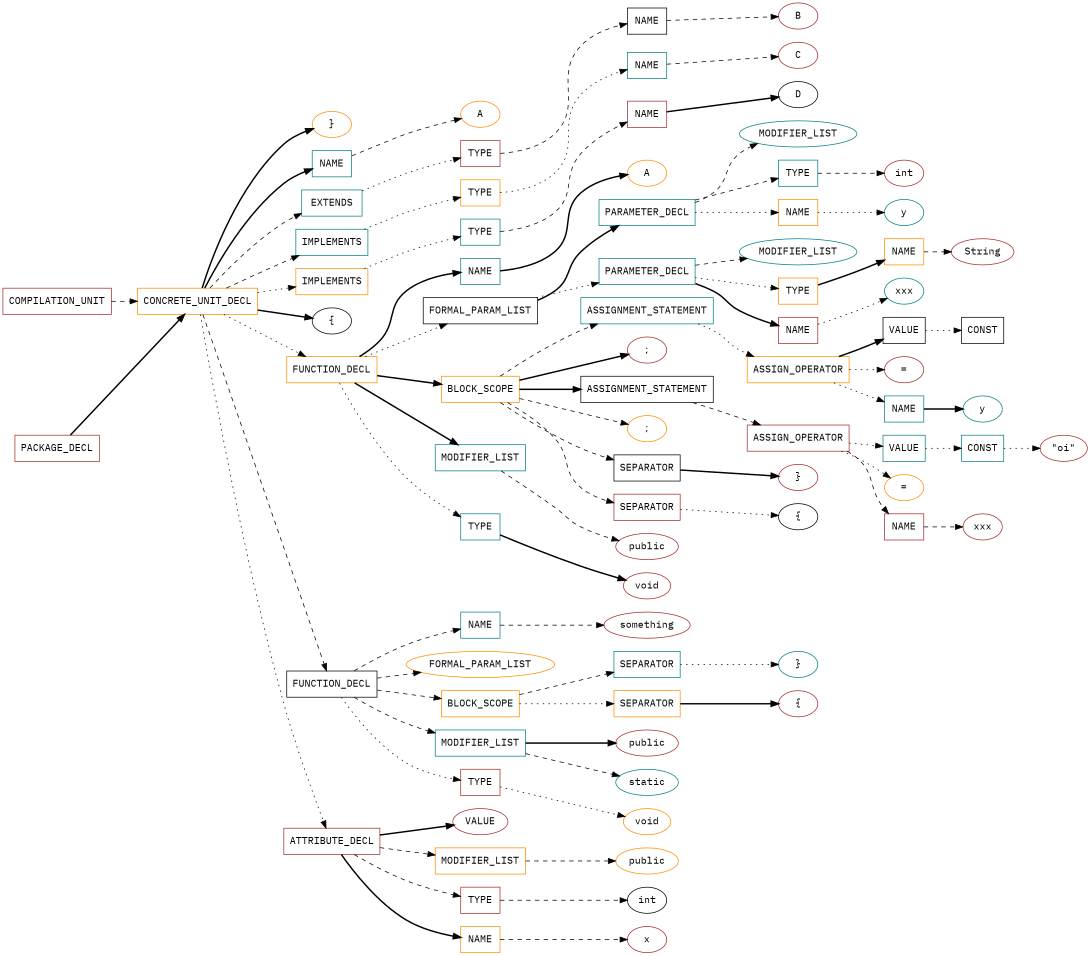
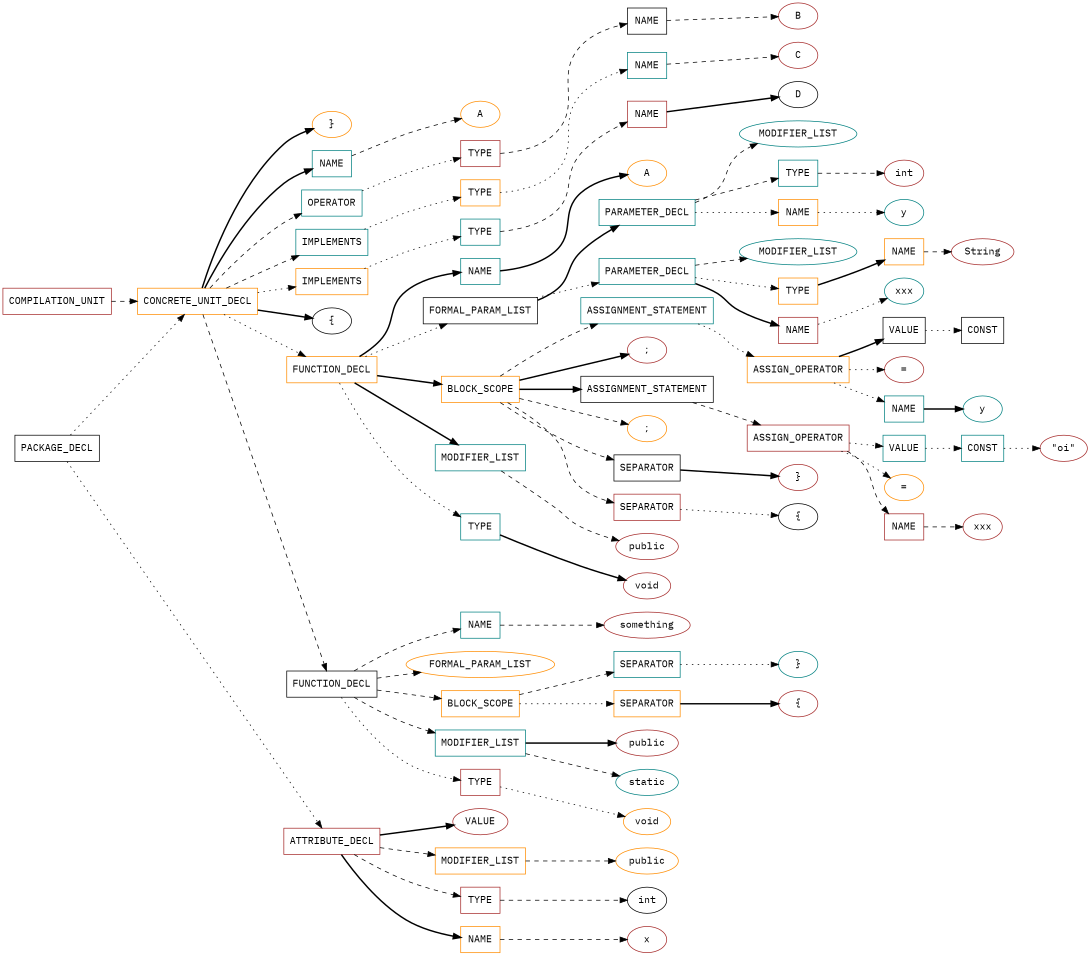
node "EXTENDS": label "EXTENDS" -> "OPERATOR"
edge "PACKAGE_DECL" -> "CONCRETE_UNIT_DECL": style bold -> dotted
node "PACKAGE_DECL": color brown -> black
edge "CONCRETE_UNIT_DECL" -> "ATTRIBUTE_DECL": now "PACKAGE_DECL" -> "ATTRIBUTE_DECL"
